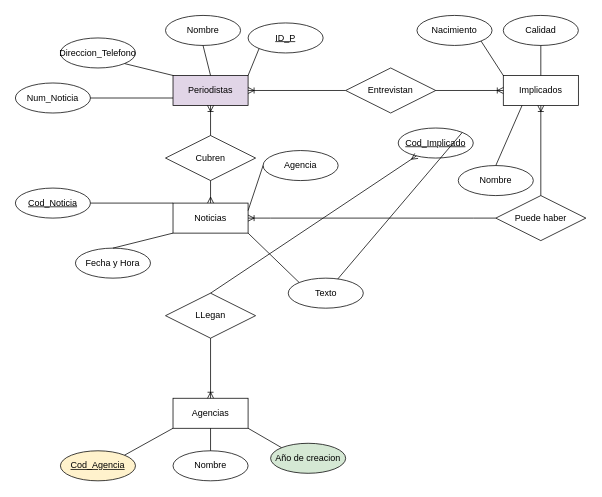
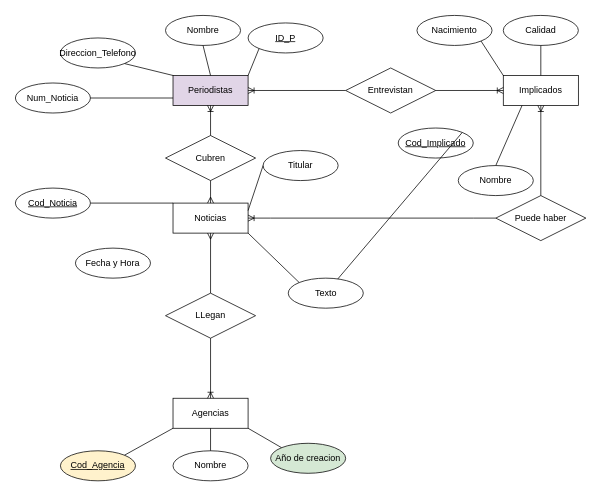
node "Agencia": label "Agencia" -> "Titular"
edge "LLegan" -> "Cod_Implicado": now "LLegan" -> "Noticias"
edge "Noticias" -- "Fecha y Hora": removed
